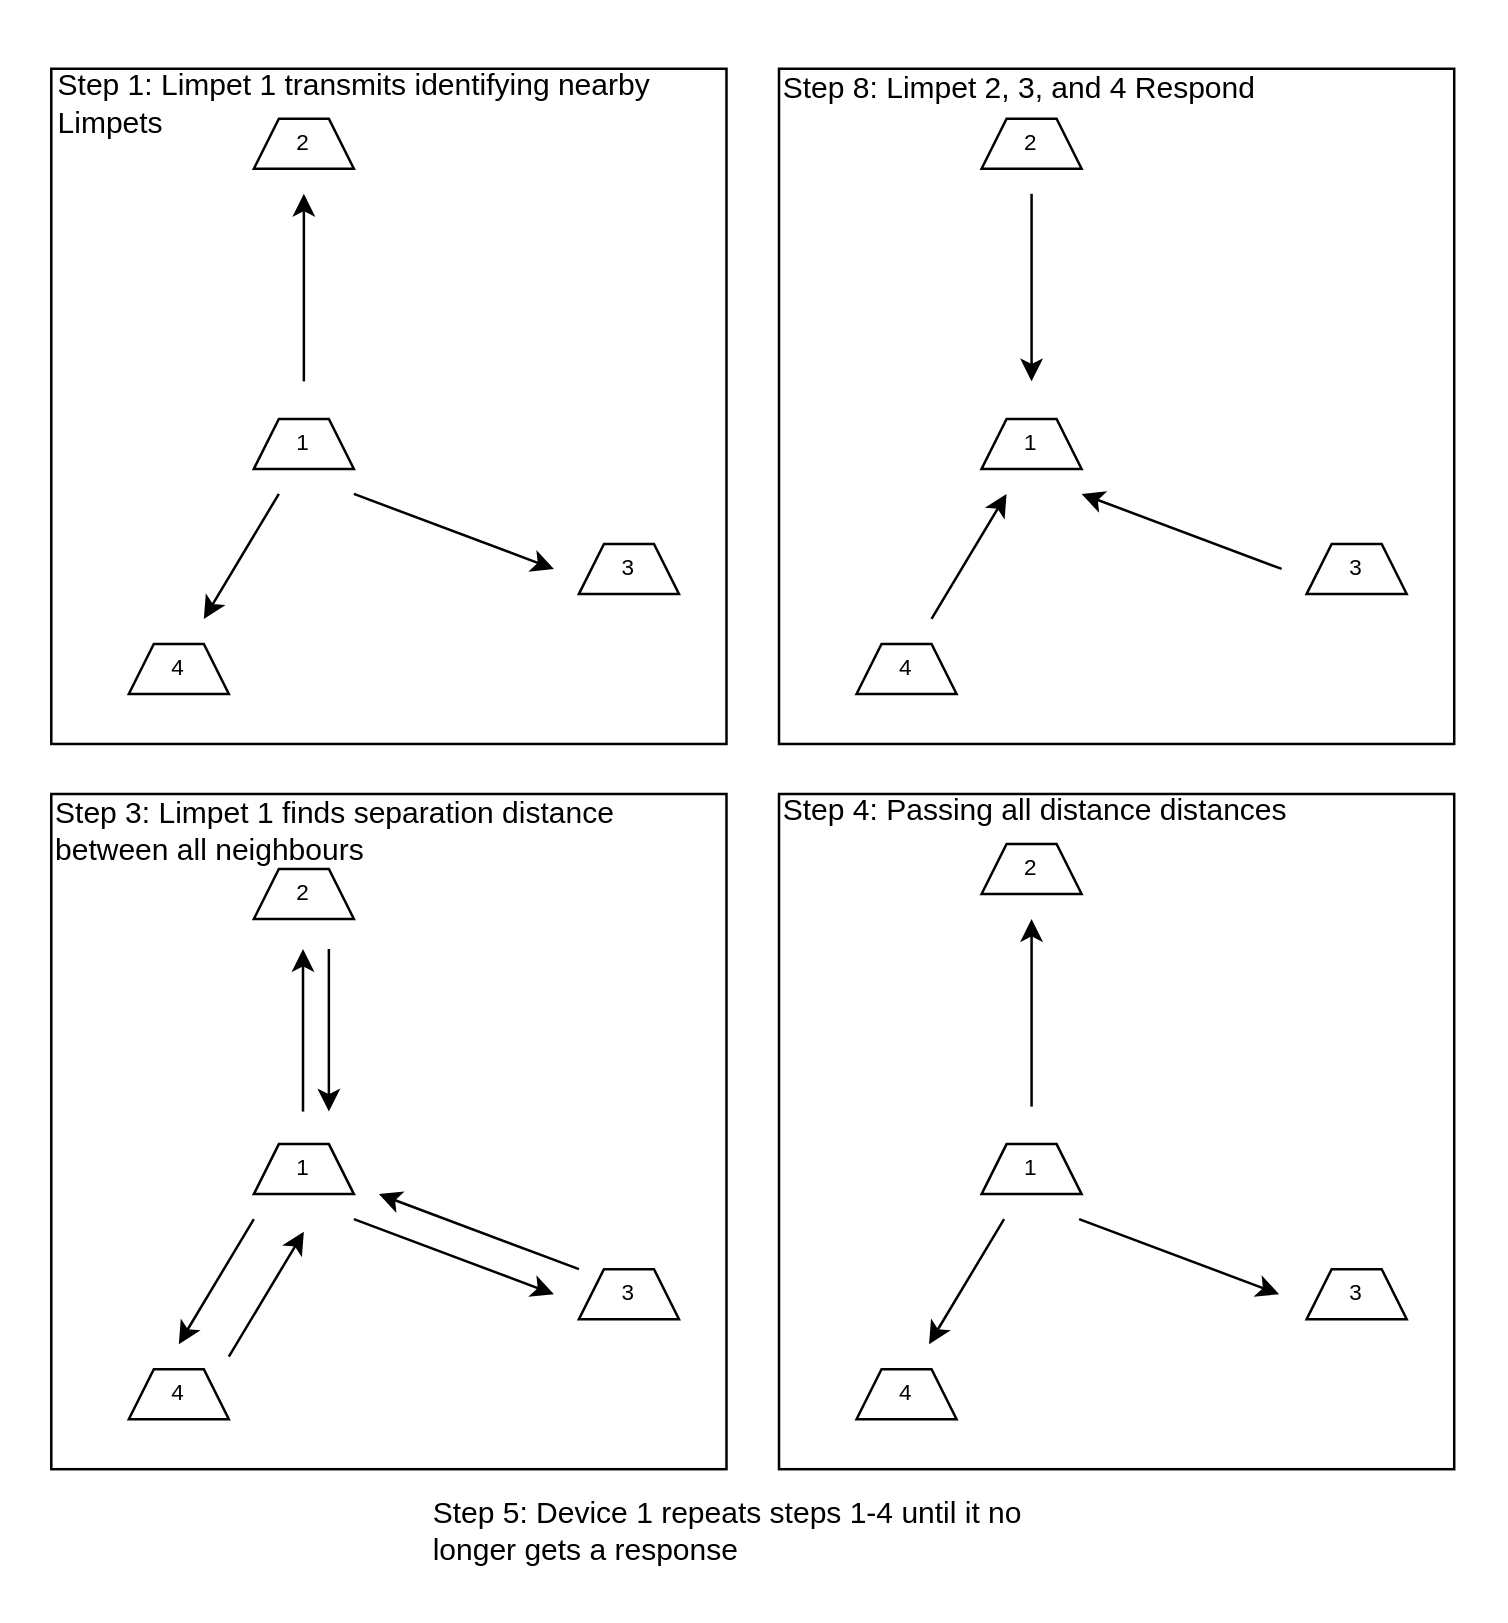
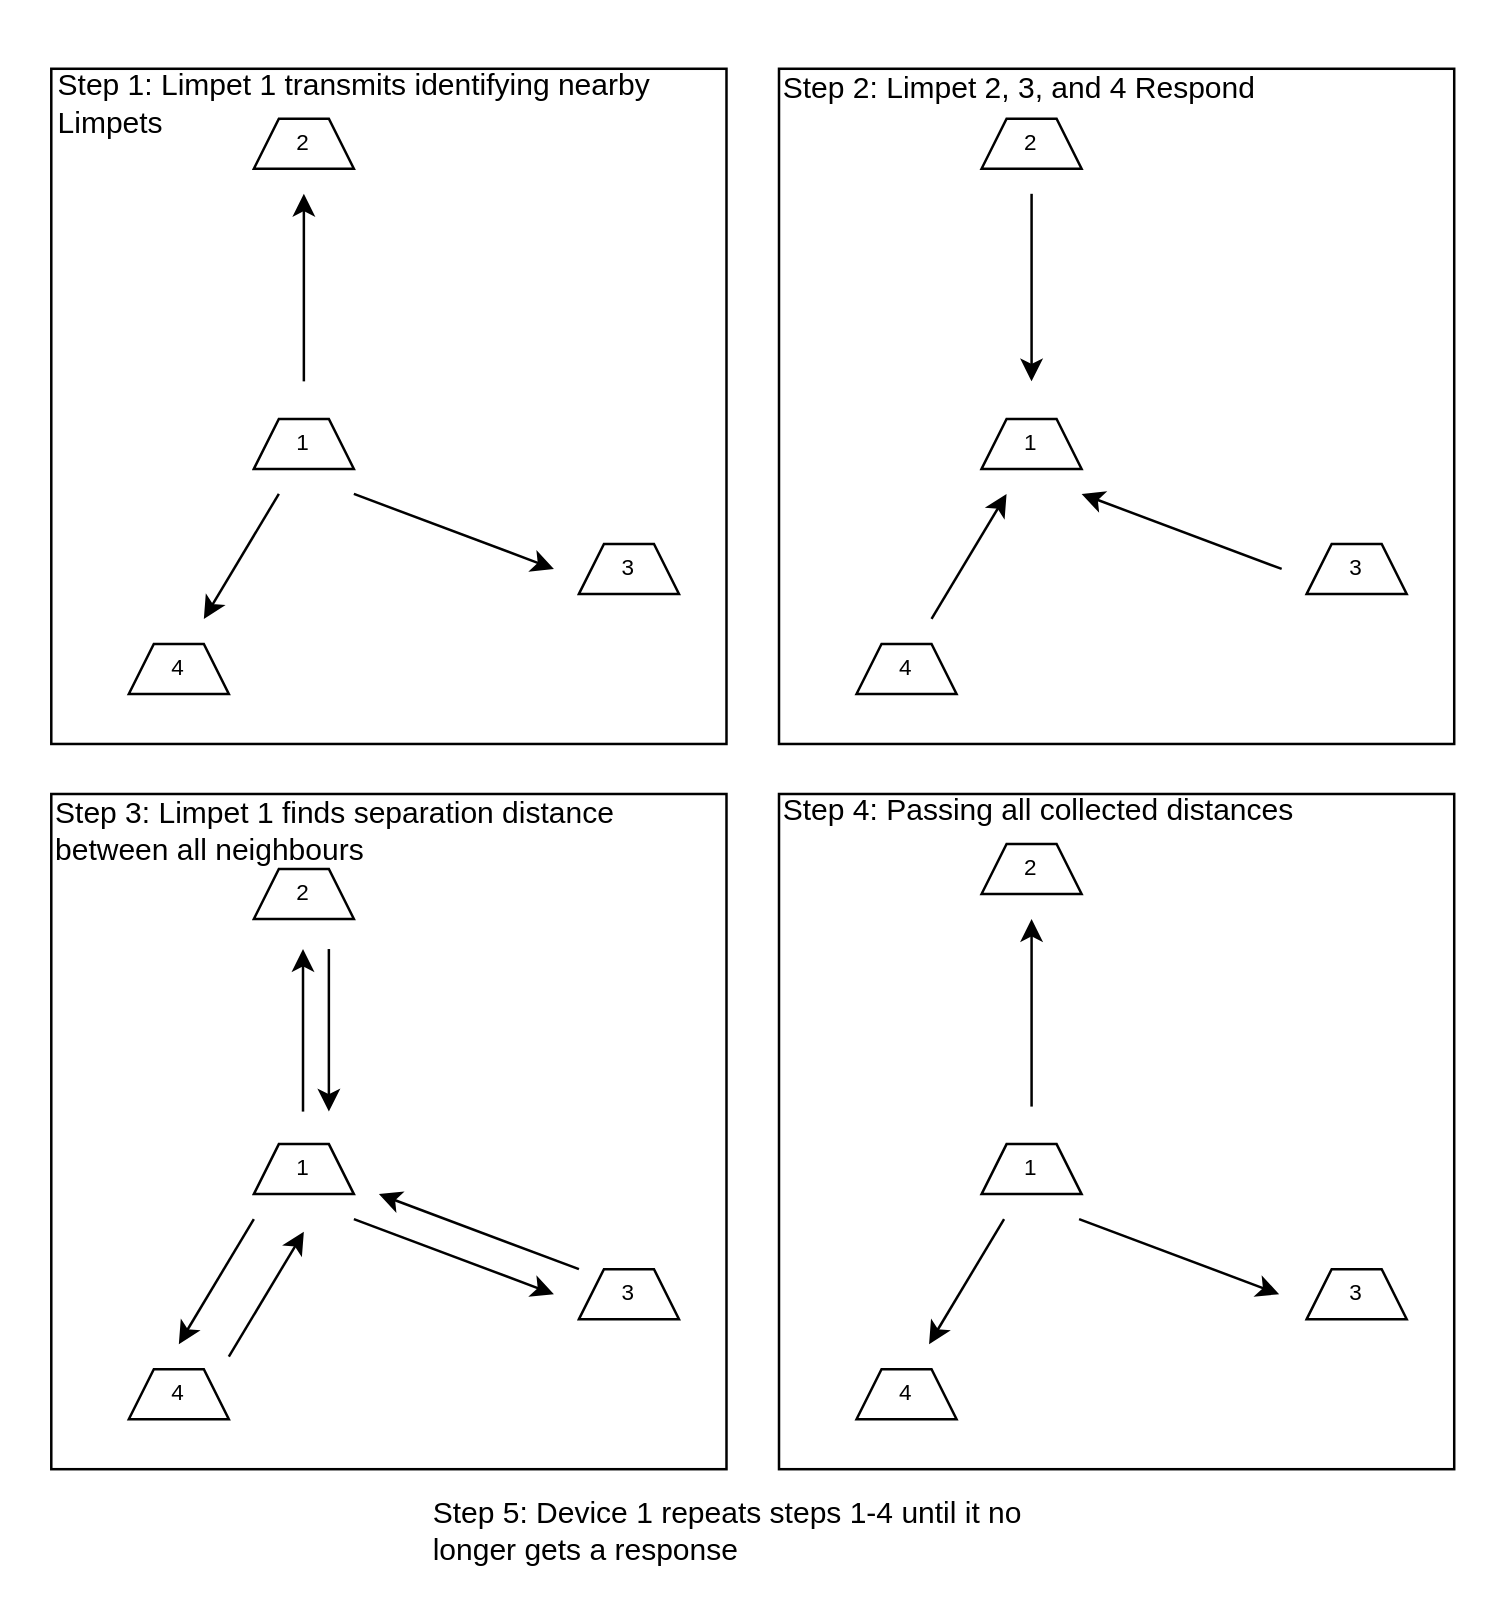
node "Step 8: Limpet 2, 3, and 4 Respond": label "Step 8: Limpet 2, 3, and 4 Respond" -> "Step 2: Limpet 2, 3, and 4 Respond"
node "Step 4: Passing all distance distances": label "Step 4: Passing all distance distances" -> "Step 4: Passing all collected distances"
